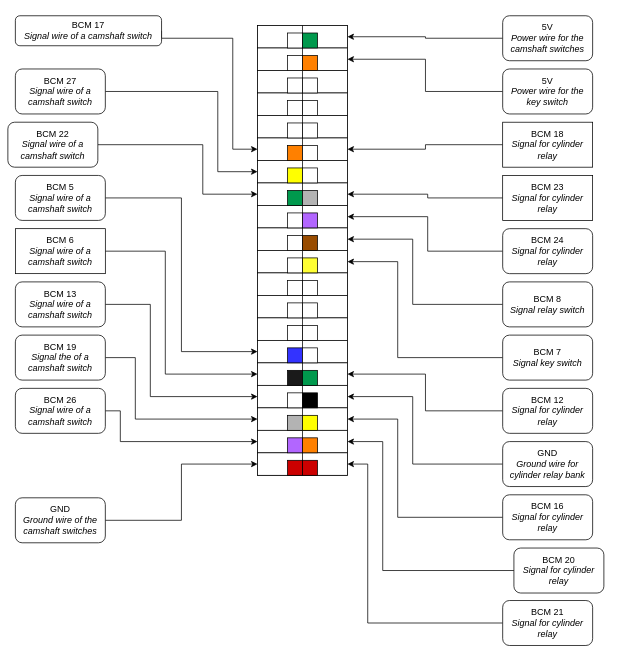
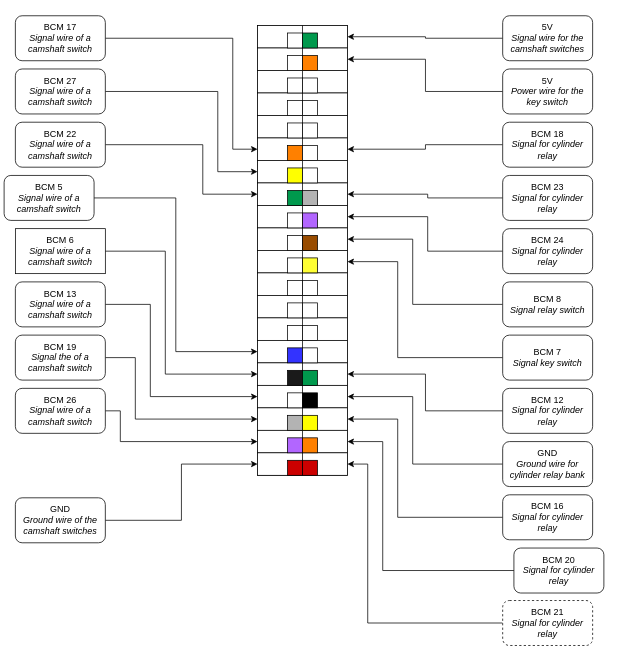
node "BCM 17 Signal wire of a camshaft switch": size 146x30 -> 90x45
node "5V Power wire for the camshaft switches": label "5V Power wire for the camshaft switches" -> "5V Signal wire for the camshaft switches"
node "BCM 22 Signal wire of a camshaft switch": moved (53, 144) -> (60, 144)
node "BCM 18 Signal for cylinder relay": shape rectangle -> rounded rectangle
node "BCM 5 Signal wire of a camshaft switch": moved (60, 198) -> (49, 198)
node "BCM 23 Signal for cylinder relay": shape rectangle -> rounded rectangle
node "BCM 21 Signal for cylinder relay": style solid -> dashed
